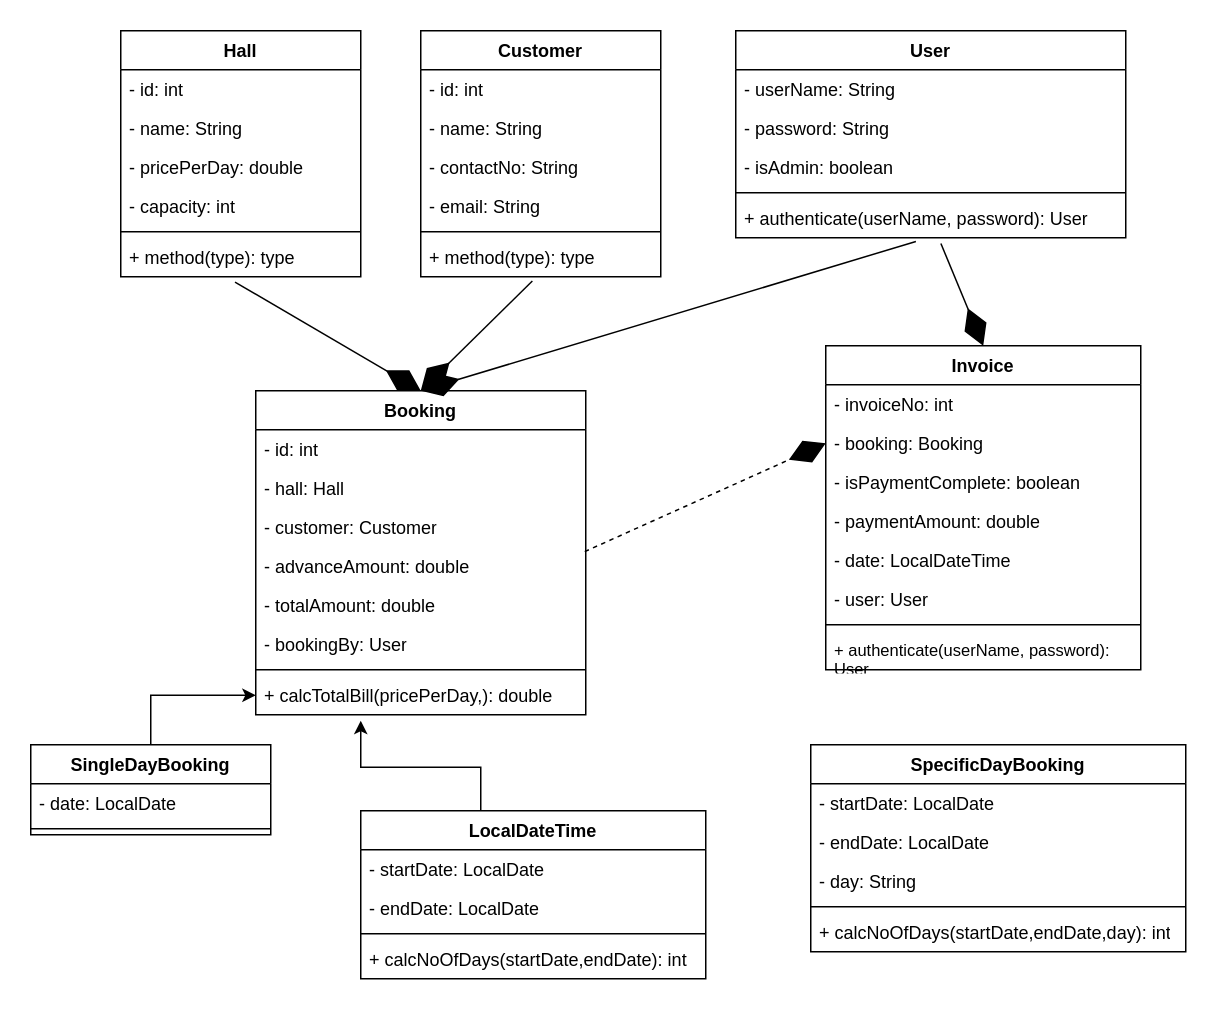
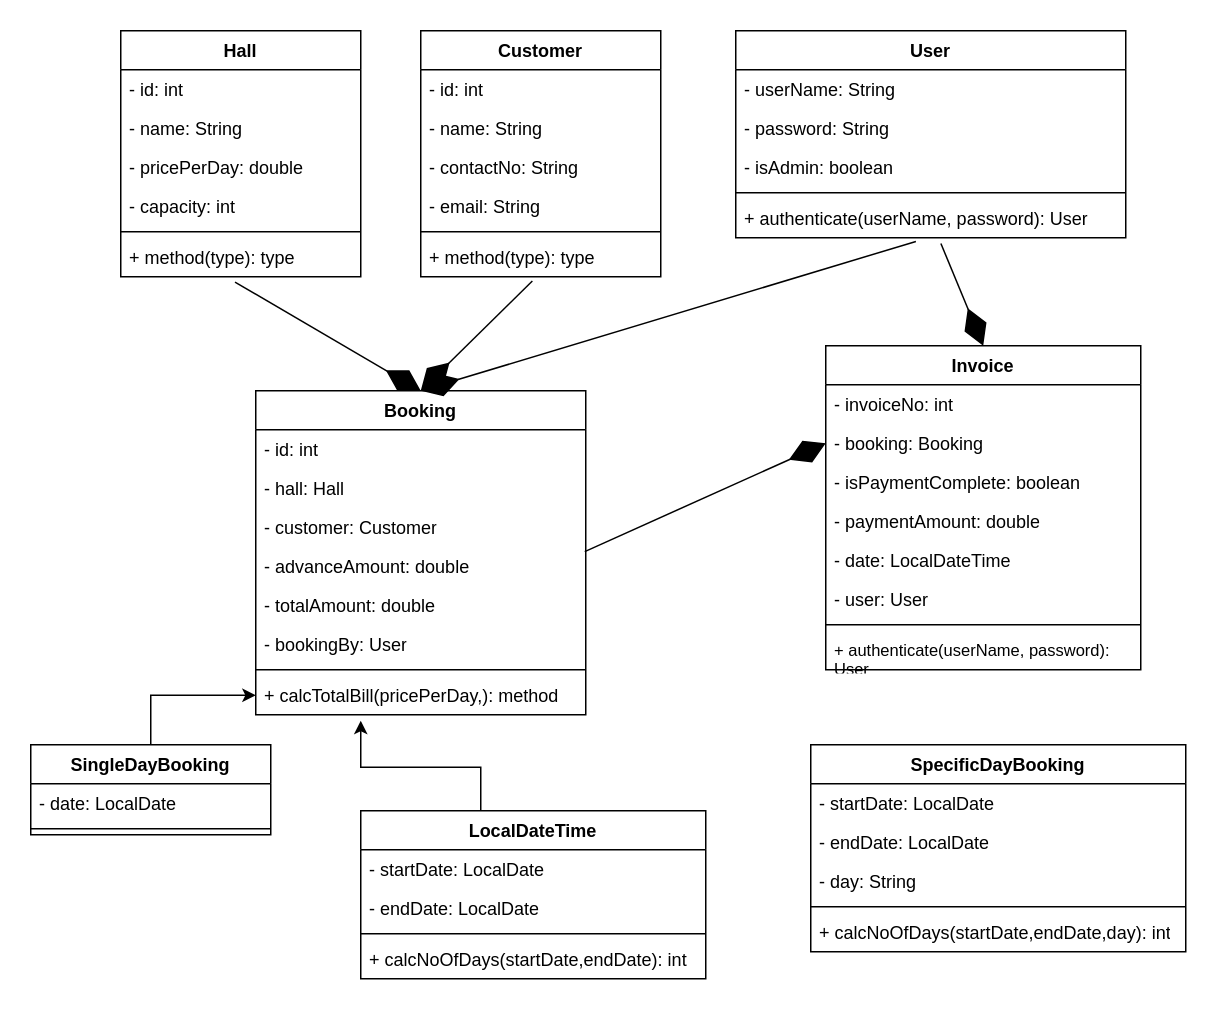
edge "- customer: Customer" -> "- booking: Booking": style dashed -> solid
node "+ calcTotalBill(pricePerDay,): double": label "+ calcTotalBill(pricePerDay,): double" -> "+ calcTotalBill(pricePerDay,): method"
